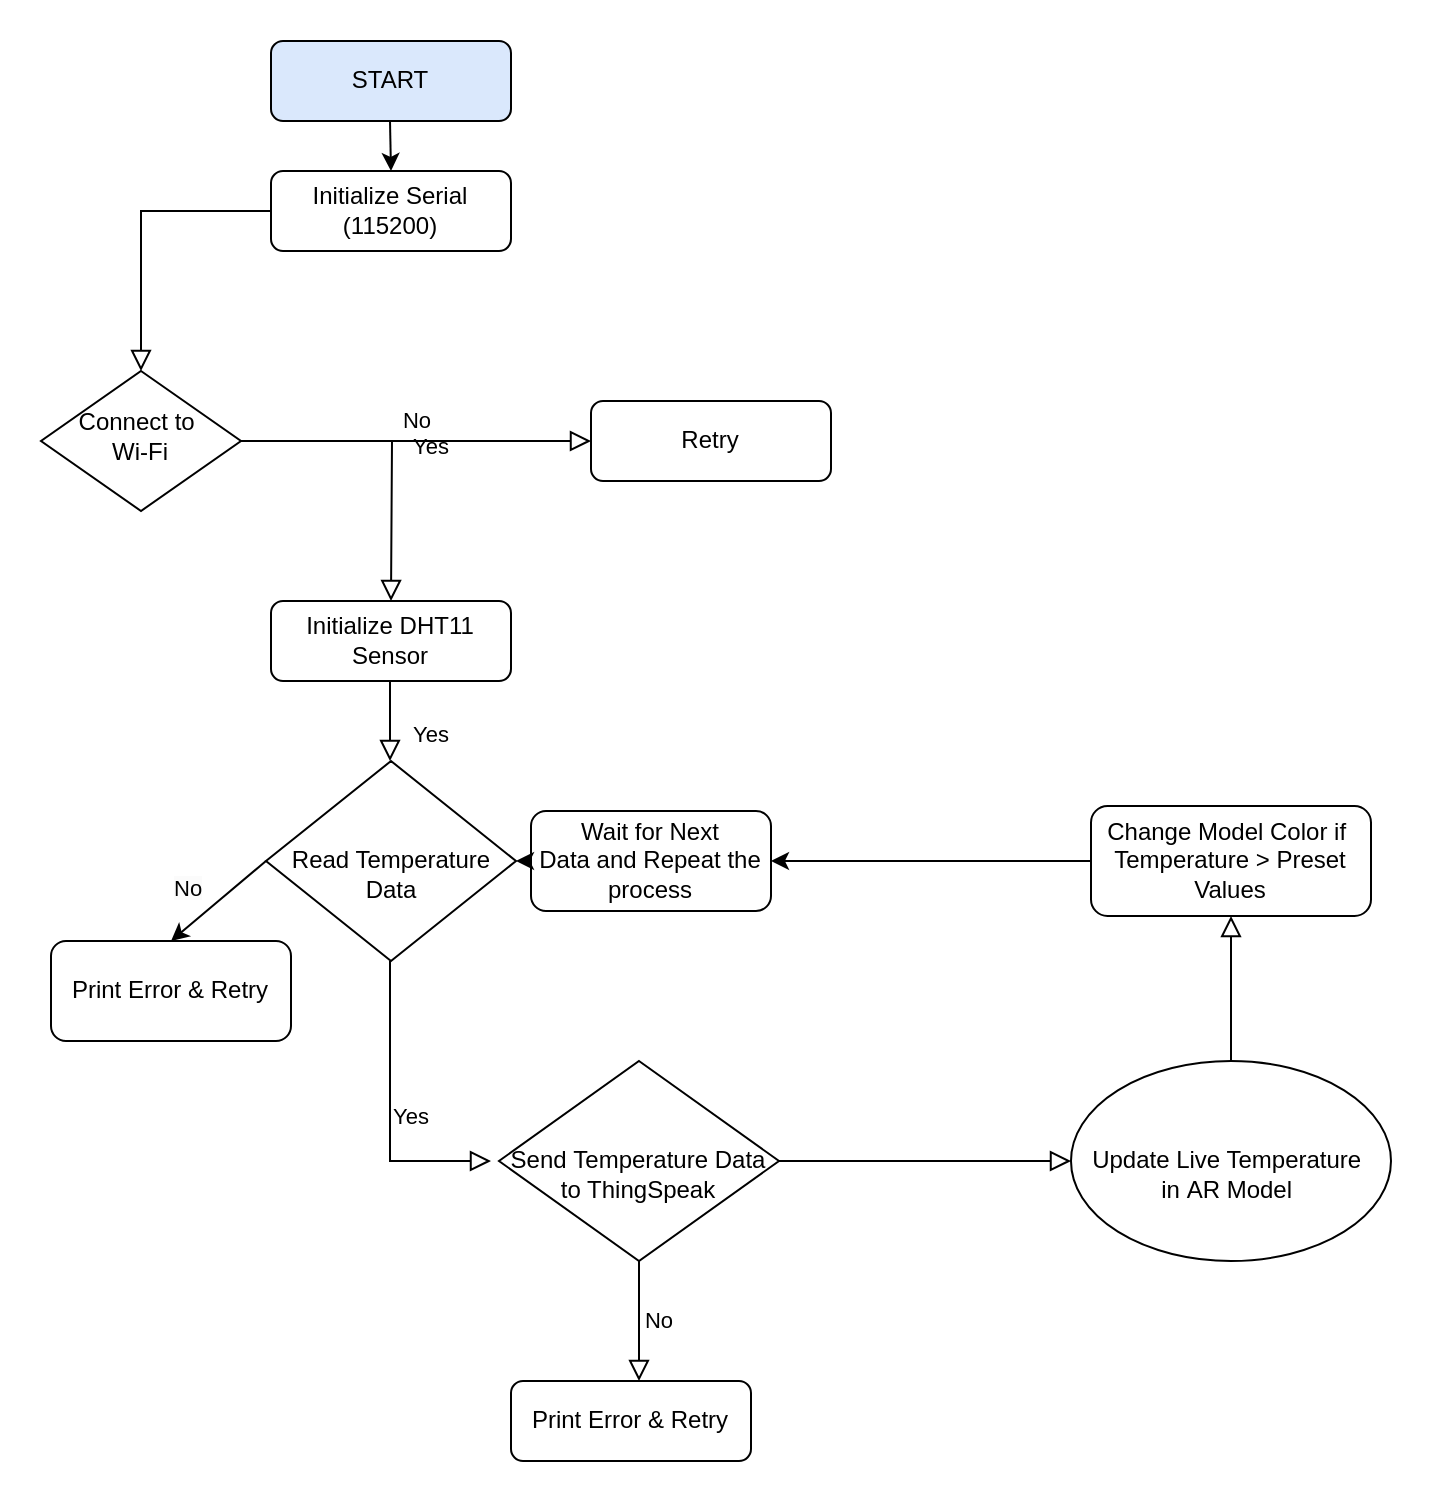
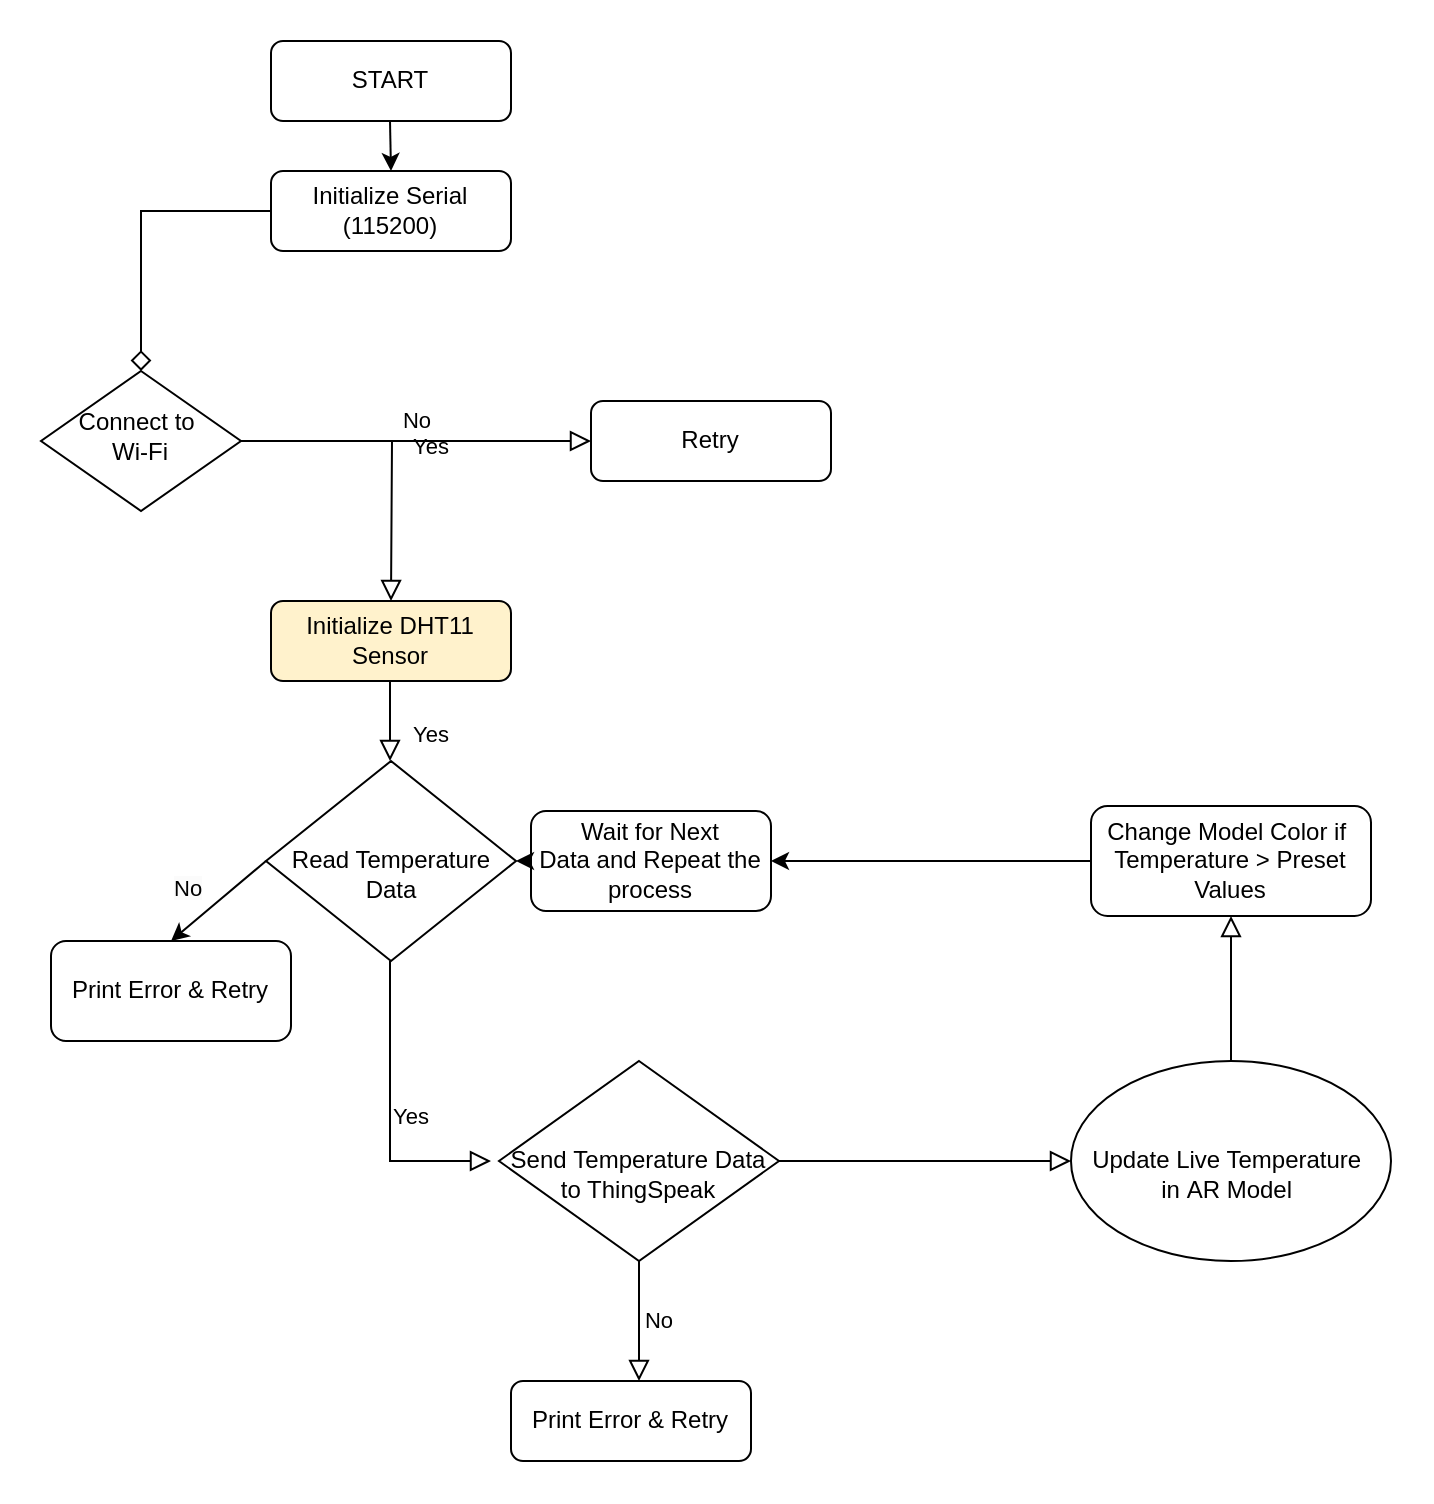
node "START": fillcolor #dae8fc -> #ffffff
edge "Initialize Serial (115200)" -> "Connect to Wi-Fi": arrowhead block -> diamond
node "Initialize DHT11 Sensor": fillcolor #ffffff -> #fff2cc
